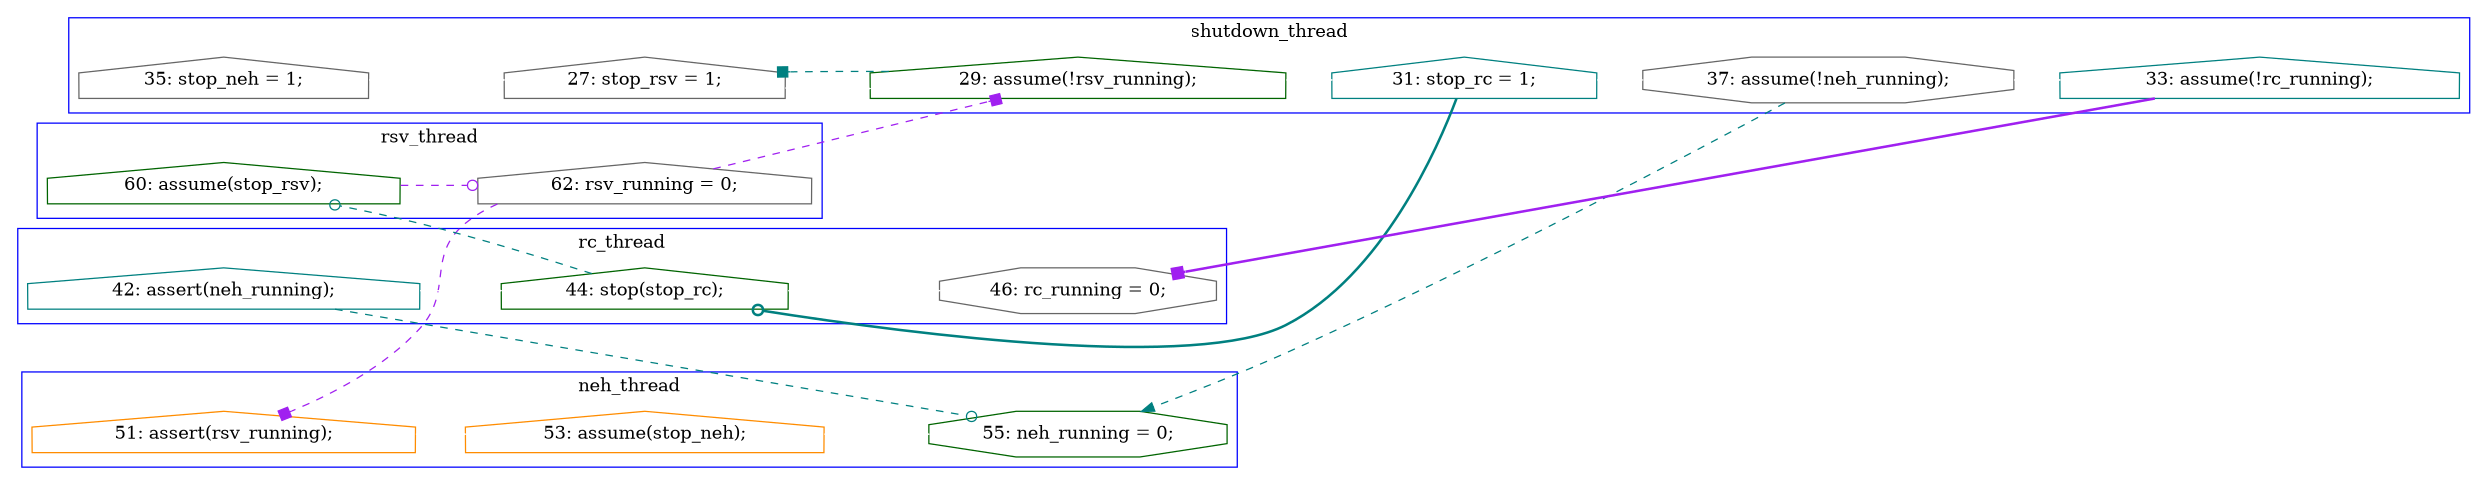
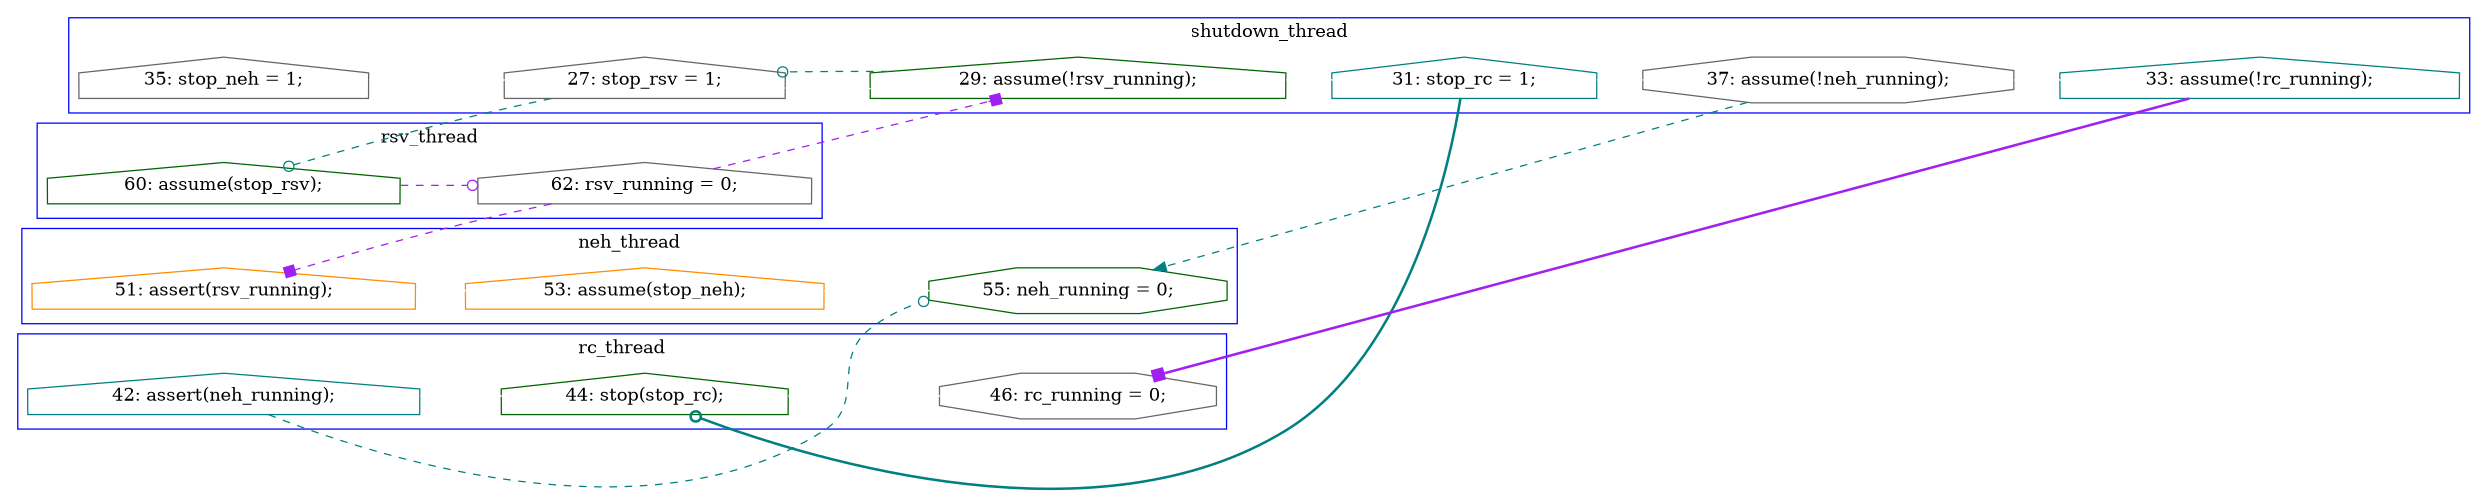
edge "29: assume(!rsv_running);" -> "27: stop_rsv = 1;": arrowhead box -> odot
edge "44: stop(stop_rc);" -> "60: assume(stop_rsv);": now "27: stop_rsv = 1;" -> "60: assume(stop_rsv);"
